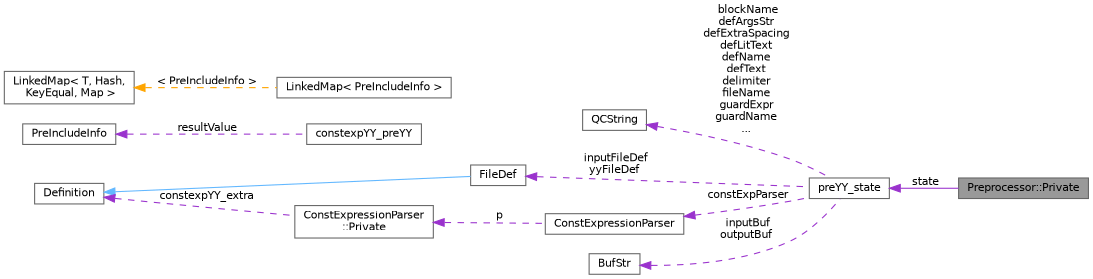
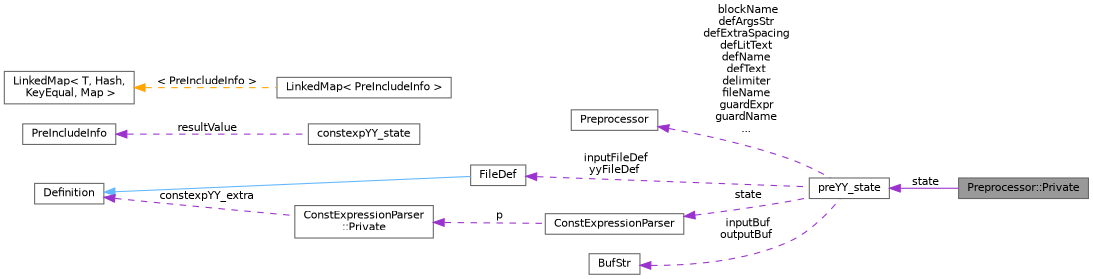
node "QCString": label "QCString" -> "Preprocessor"
node "constexpYY_preYY": label "constexpYY_preYY" -> "constexpYY_state"
edge "preYY_state" -> "ConstExpressionParser": label " constExpParser" -> " state"
